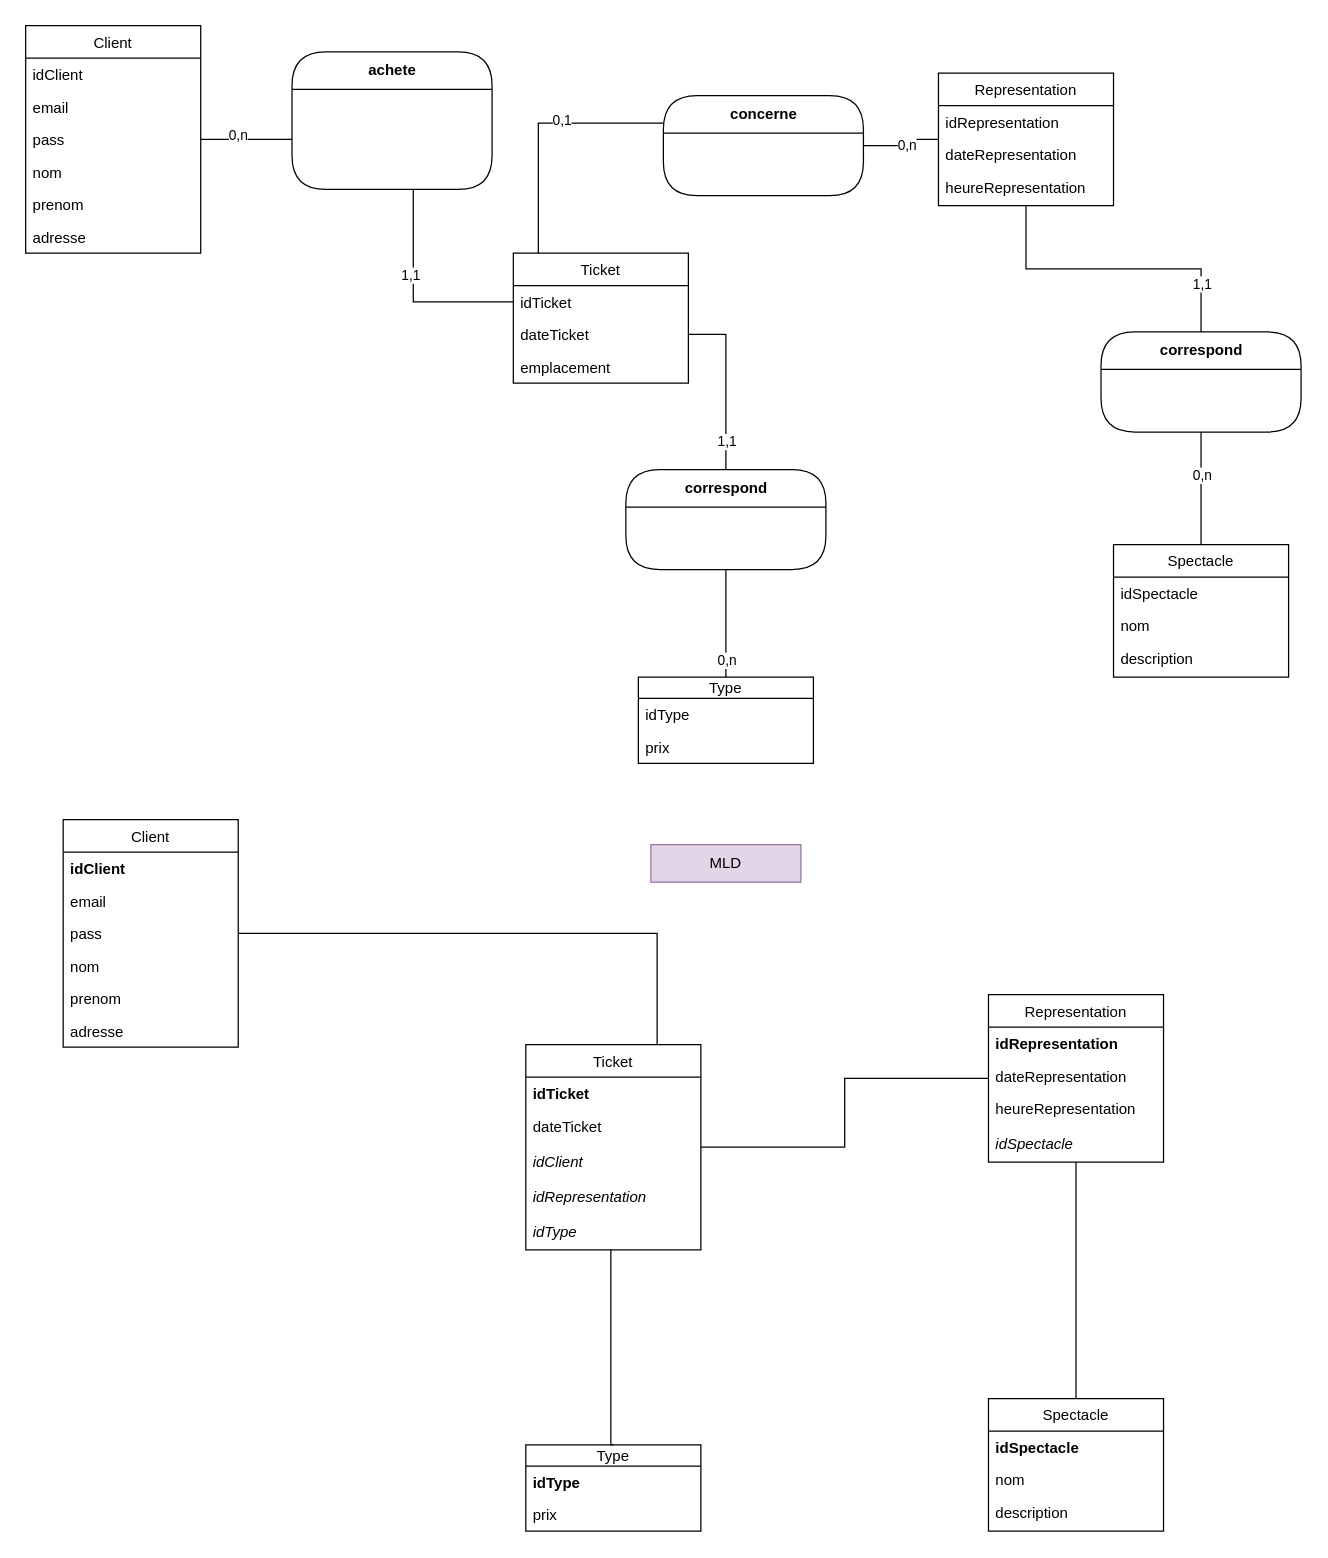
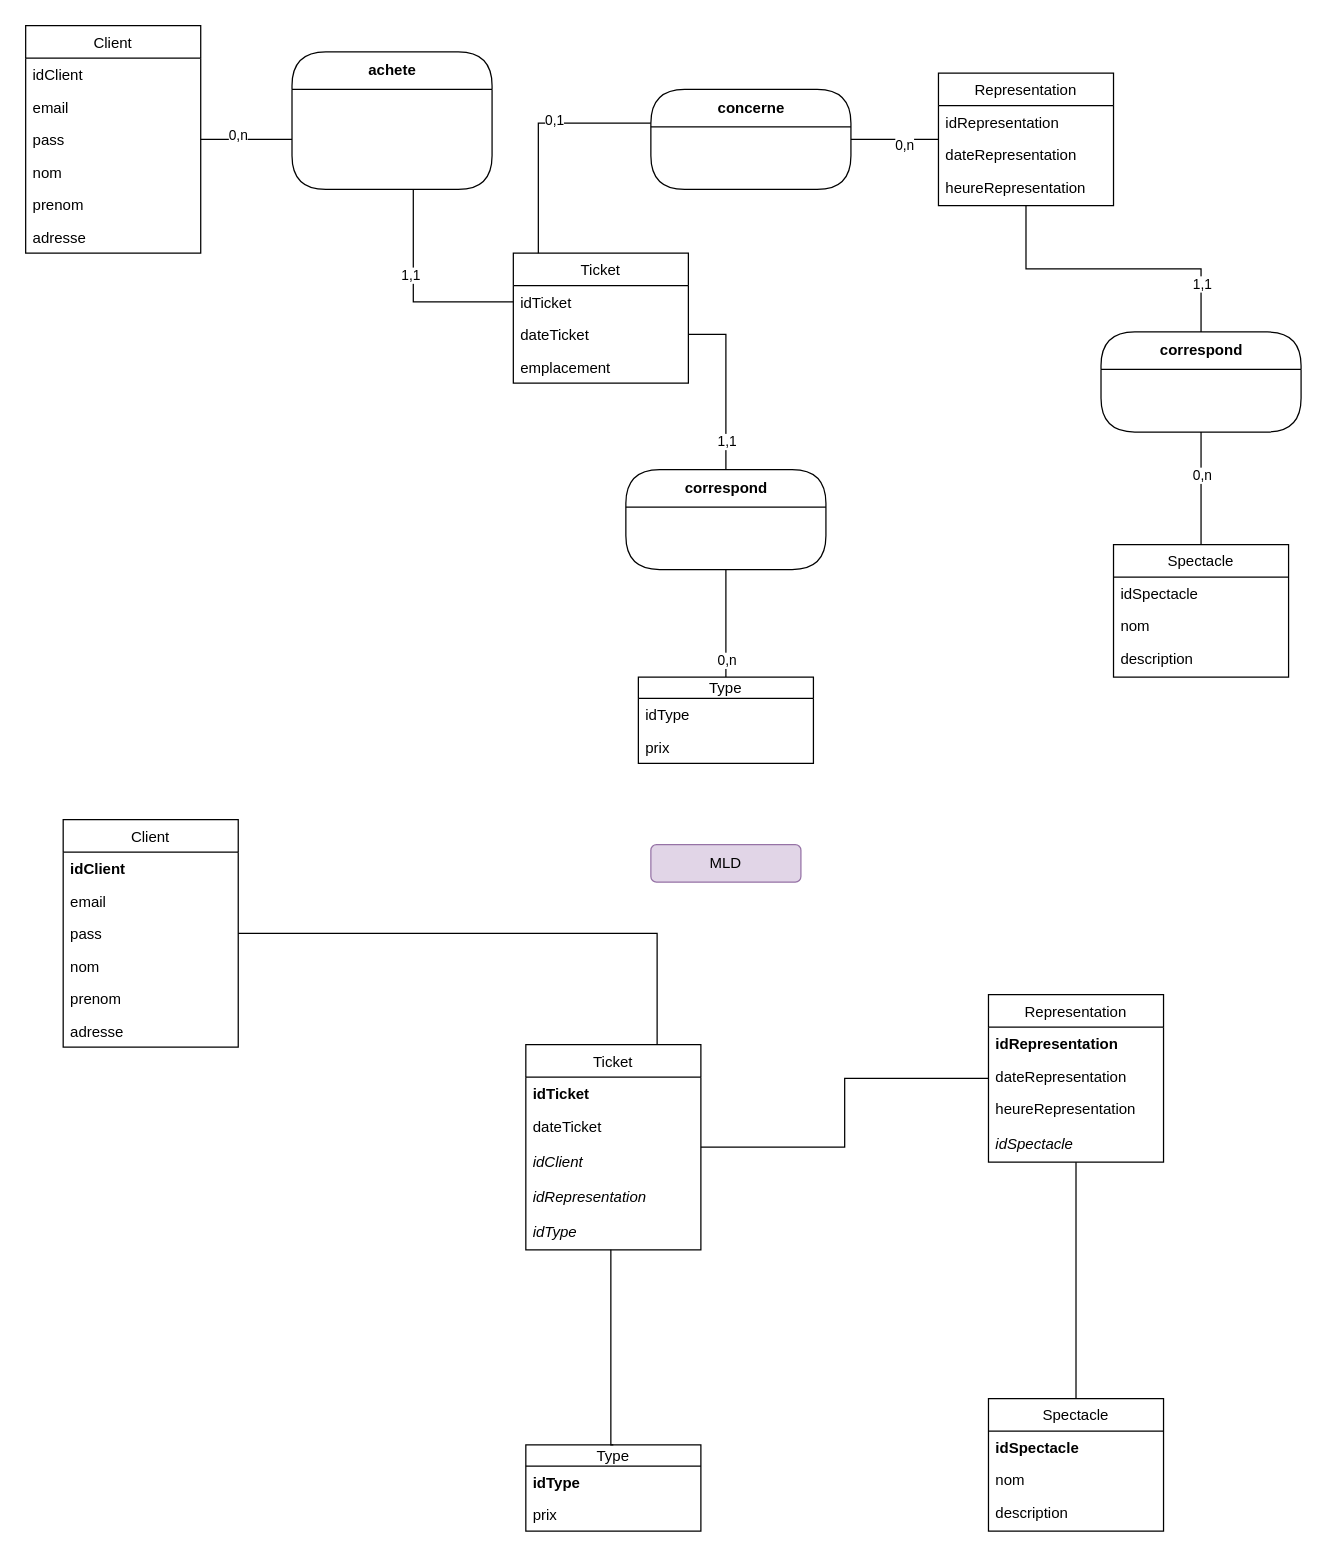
node "concerne": moved (763, 146) -> (751, 139)
node "MLD": shape rectangle -> rounded rectangle
